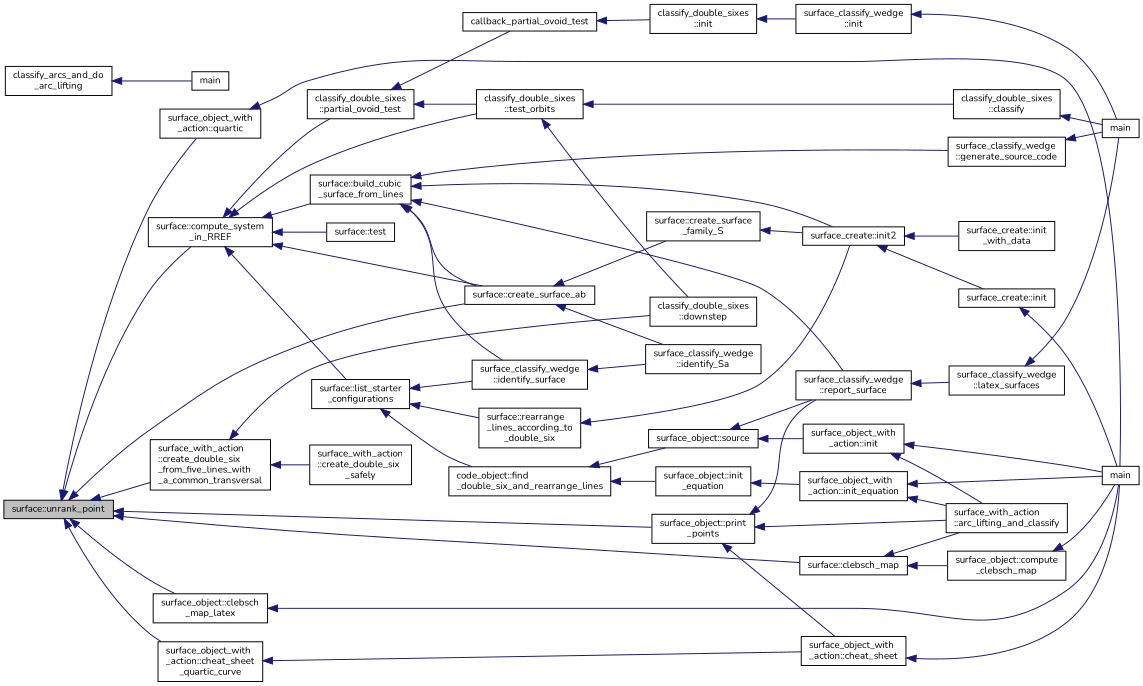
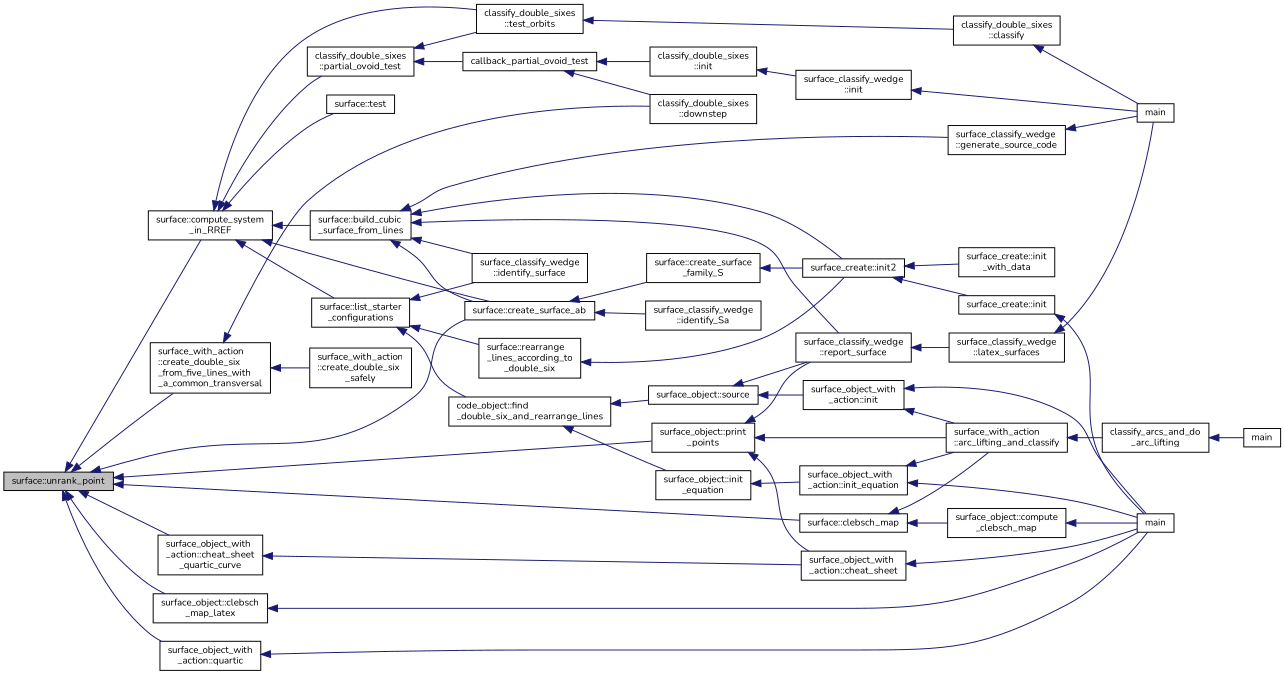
edge "classify_double_sixes ::downstep" -> "classify_double_sixes ::test_orbits": now "classify_double_sixes ::downstep" -> "callback_partial_ovoid_test"
edge "surface_classify_wedge ::identify_Sa" -> "surface_classify_wedge ::identify_surface": removed
edge "classify_arcs_and_do _arc_lifting" -> "surface_with_action ::arc_lifting_and_classify": added
